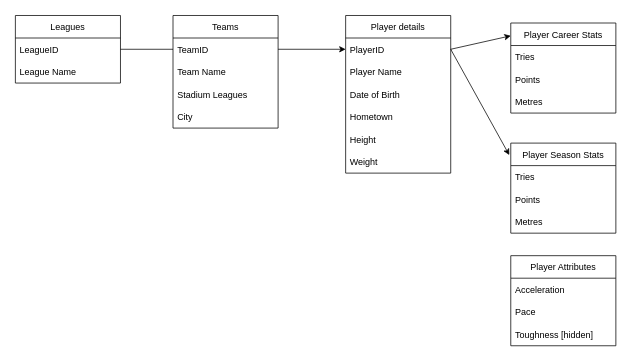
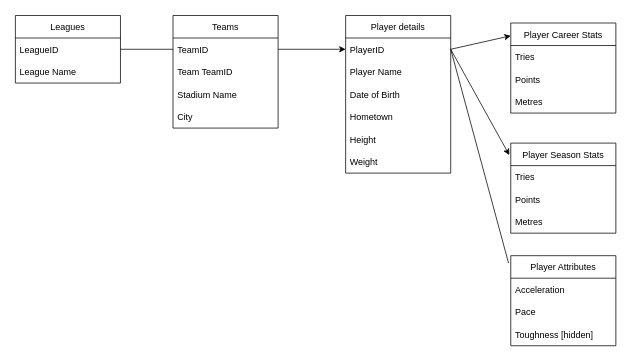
node "Team Name": label "Team Name" -> "Team TeamID"
node "Stadium Leagues": label "Stadium Leagues" -> "Stadium Name"
edge "PlayerID" -- "Player Attributes": added
